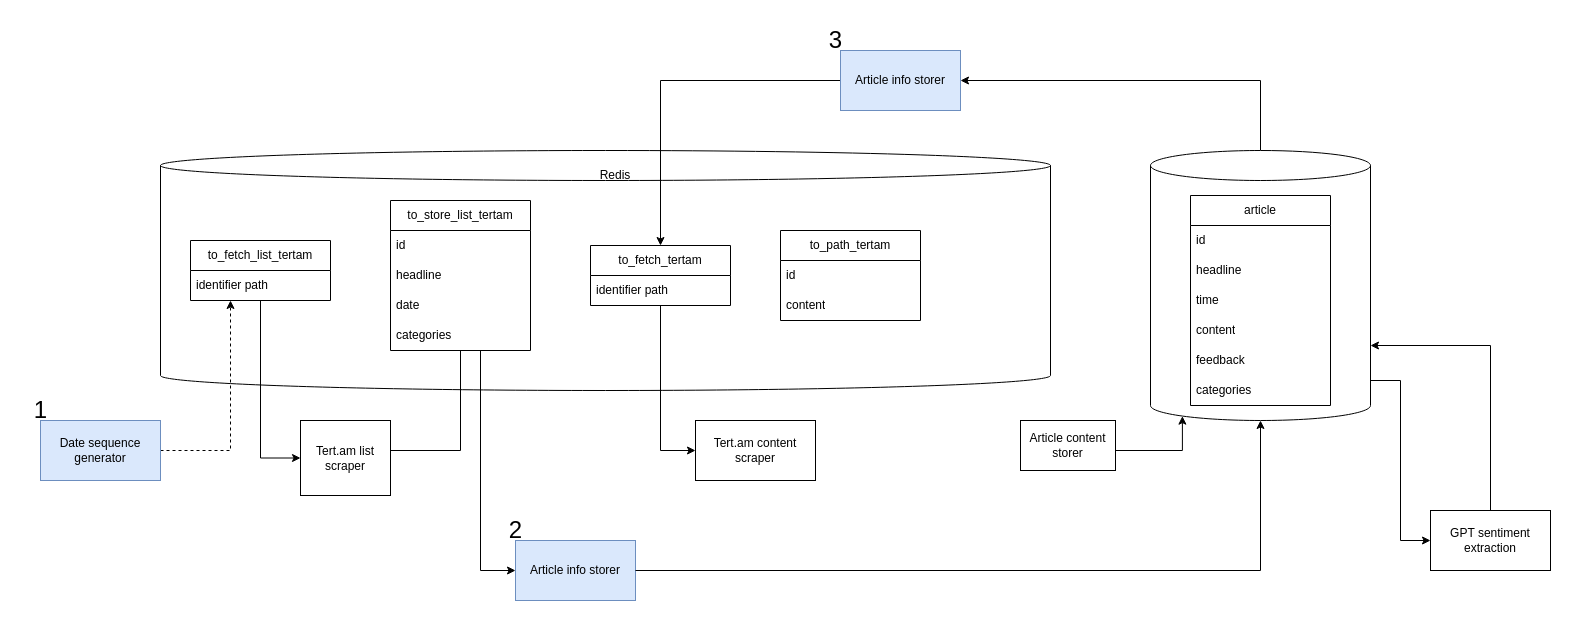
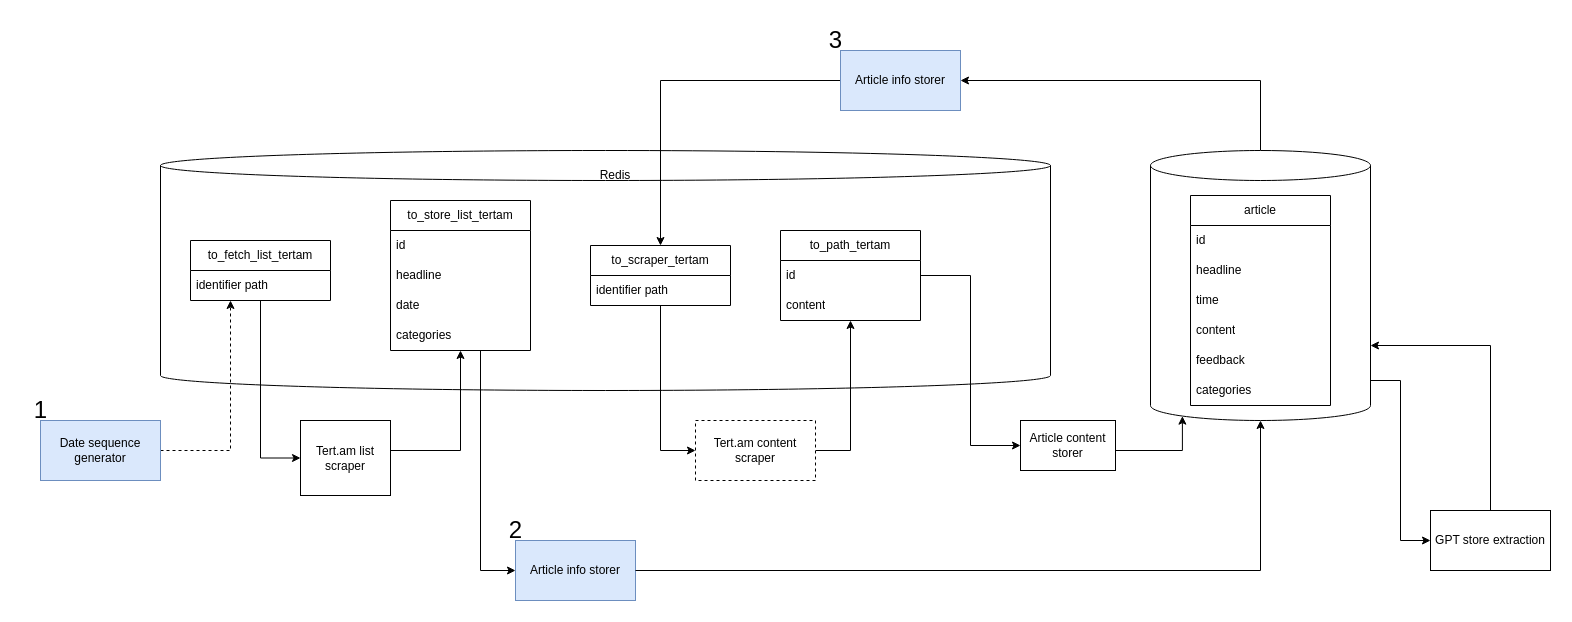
node "to_fetch_tertam": label "to_fetch_tertam" -> "to_scraper_tertam"
edge "to_store_list_tertam" -- "Tert.am list scraper": arrowhead none -> classic
edge "to_path_tertam" -> "Article content storer": added
edge "Tert.am content scraper" -> "to_path_tertam": added
node "Tert.am content scraper": style solid -> dashed
node "GPT sentiment extraction": label "GPT sentiment extraction" -> "GPT store extraction"
